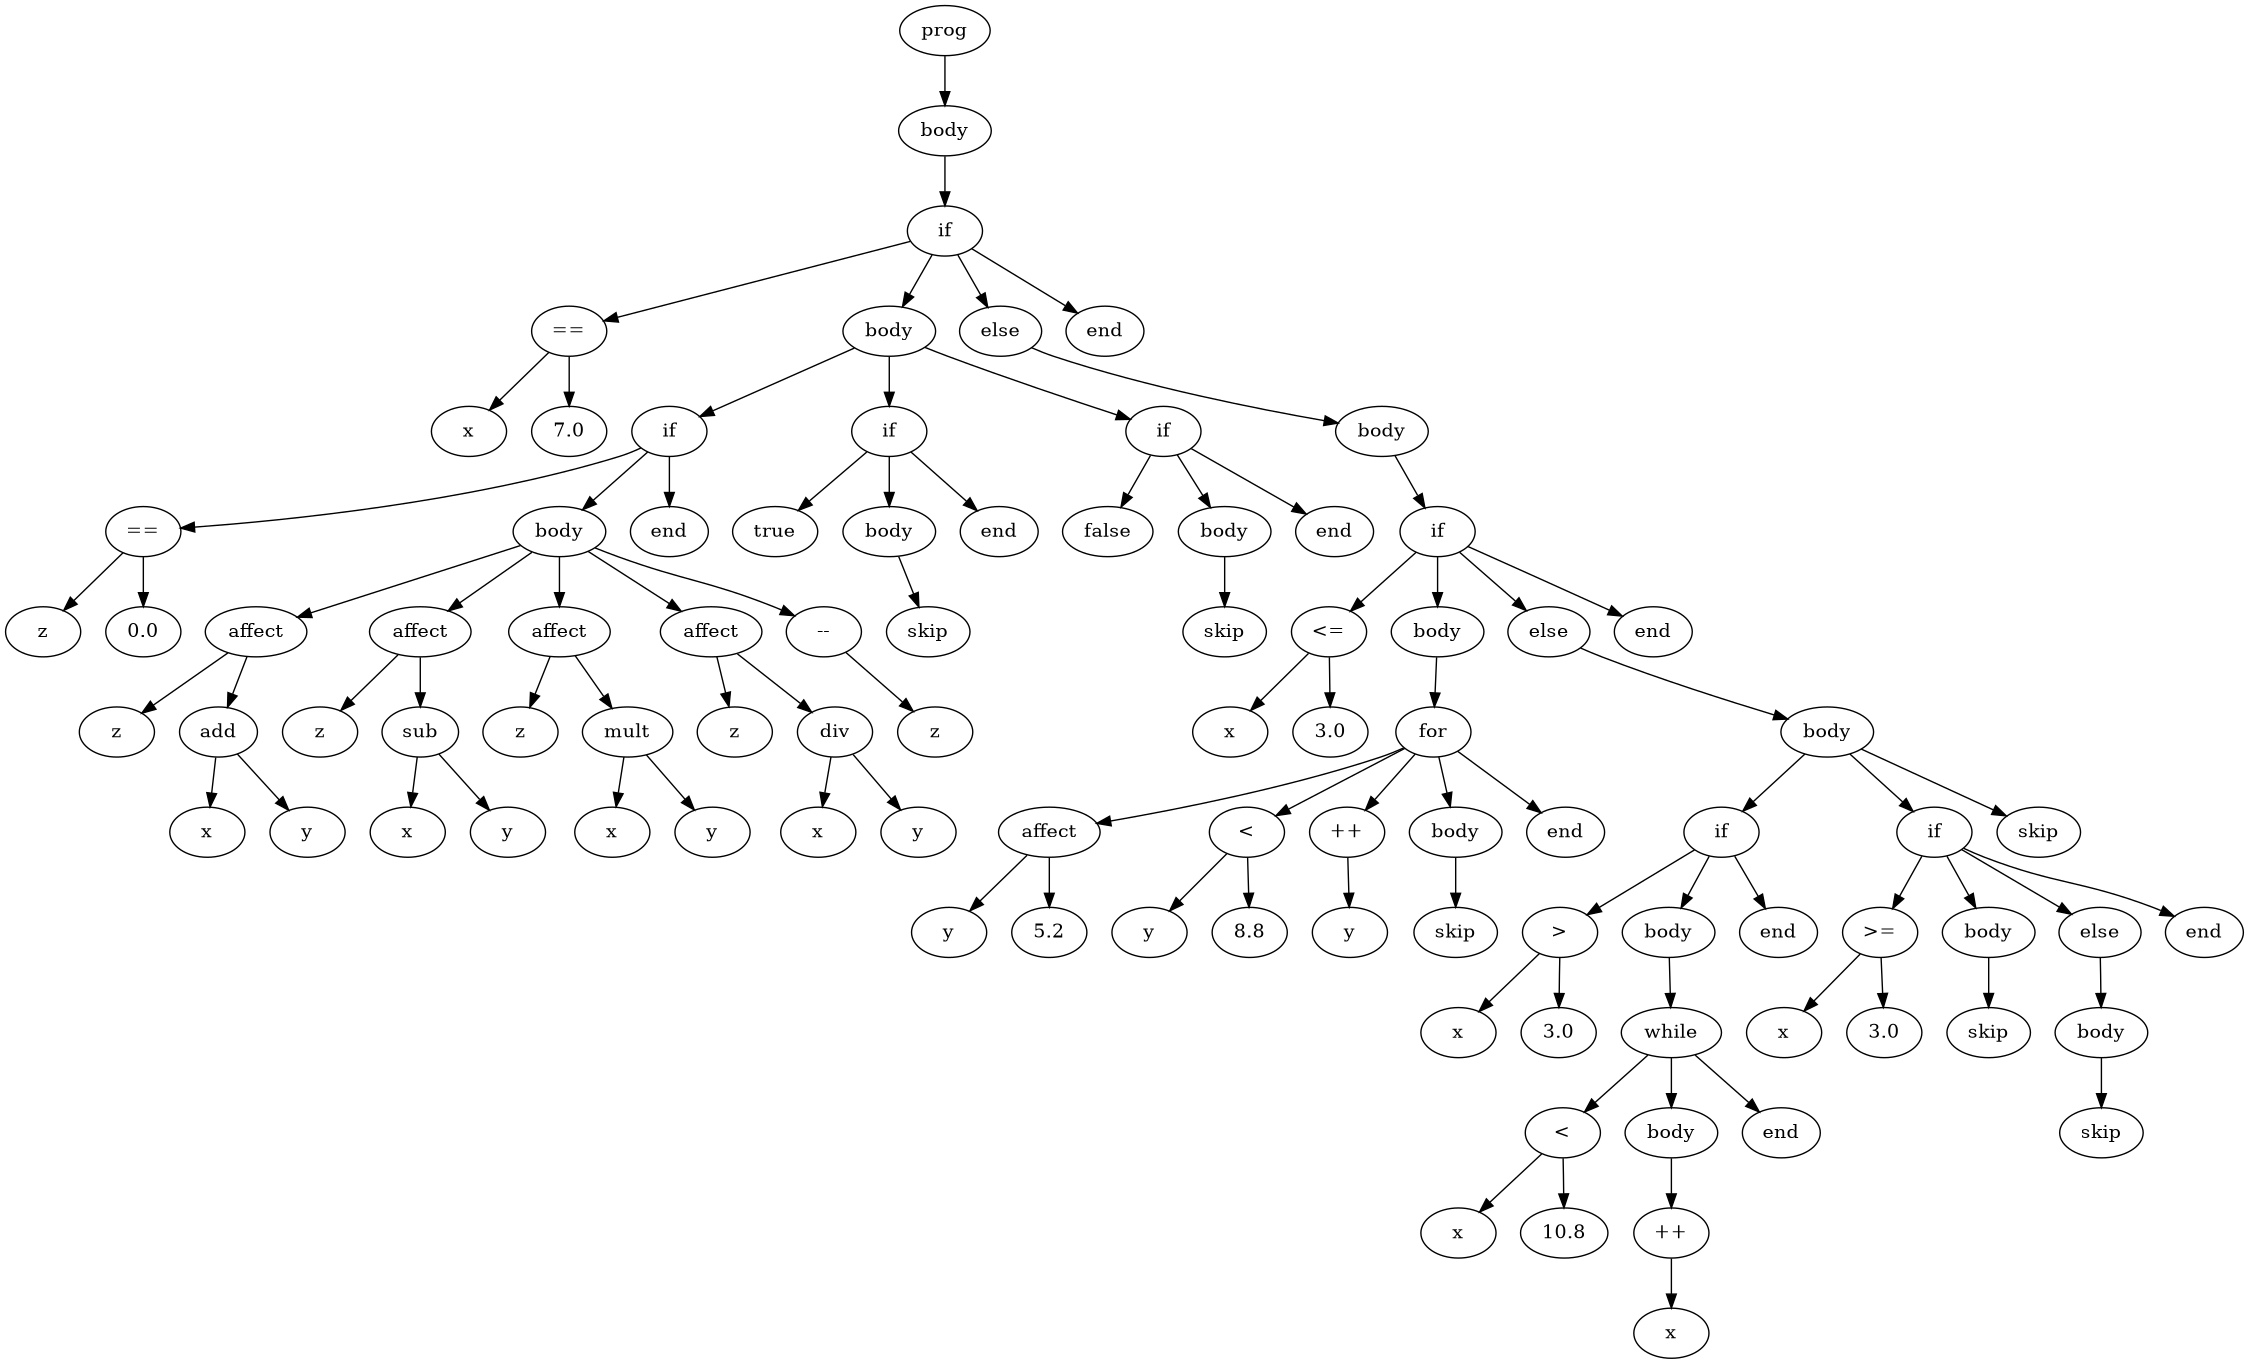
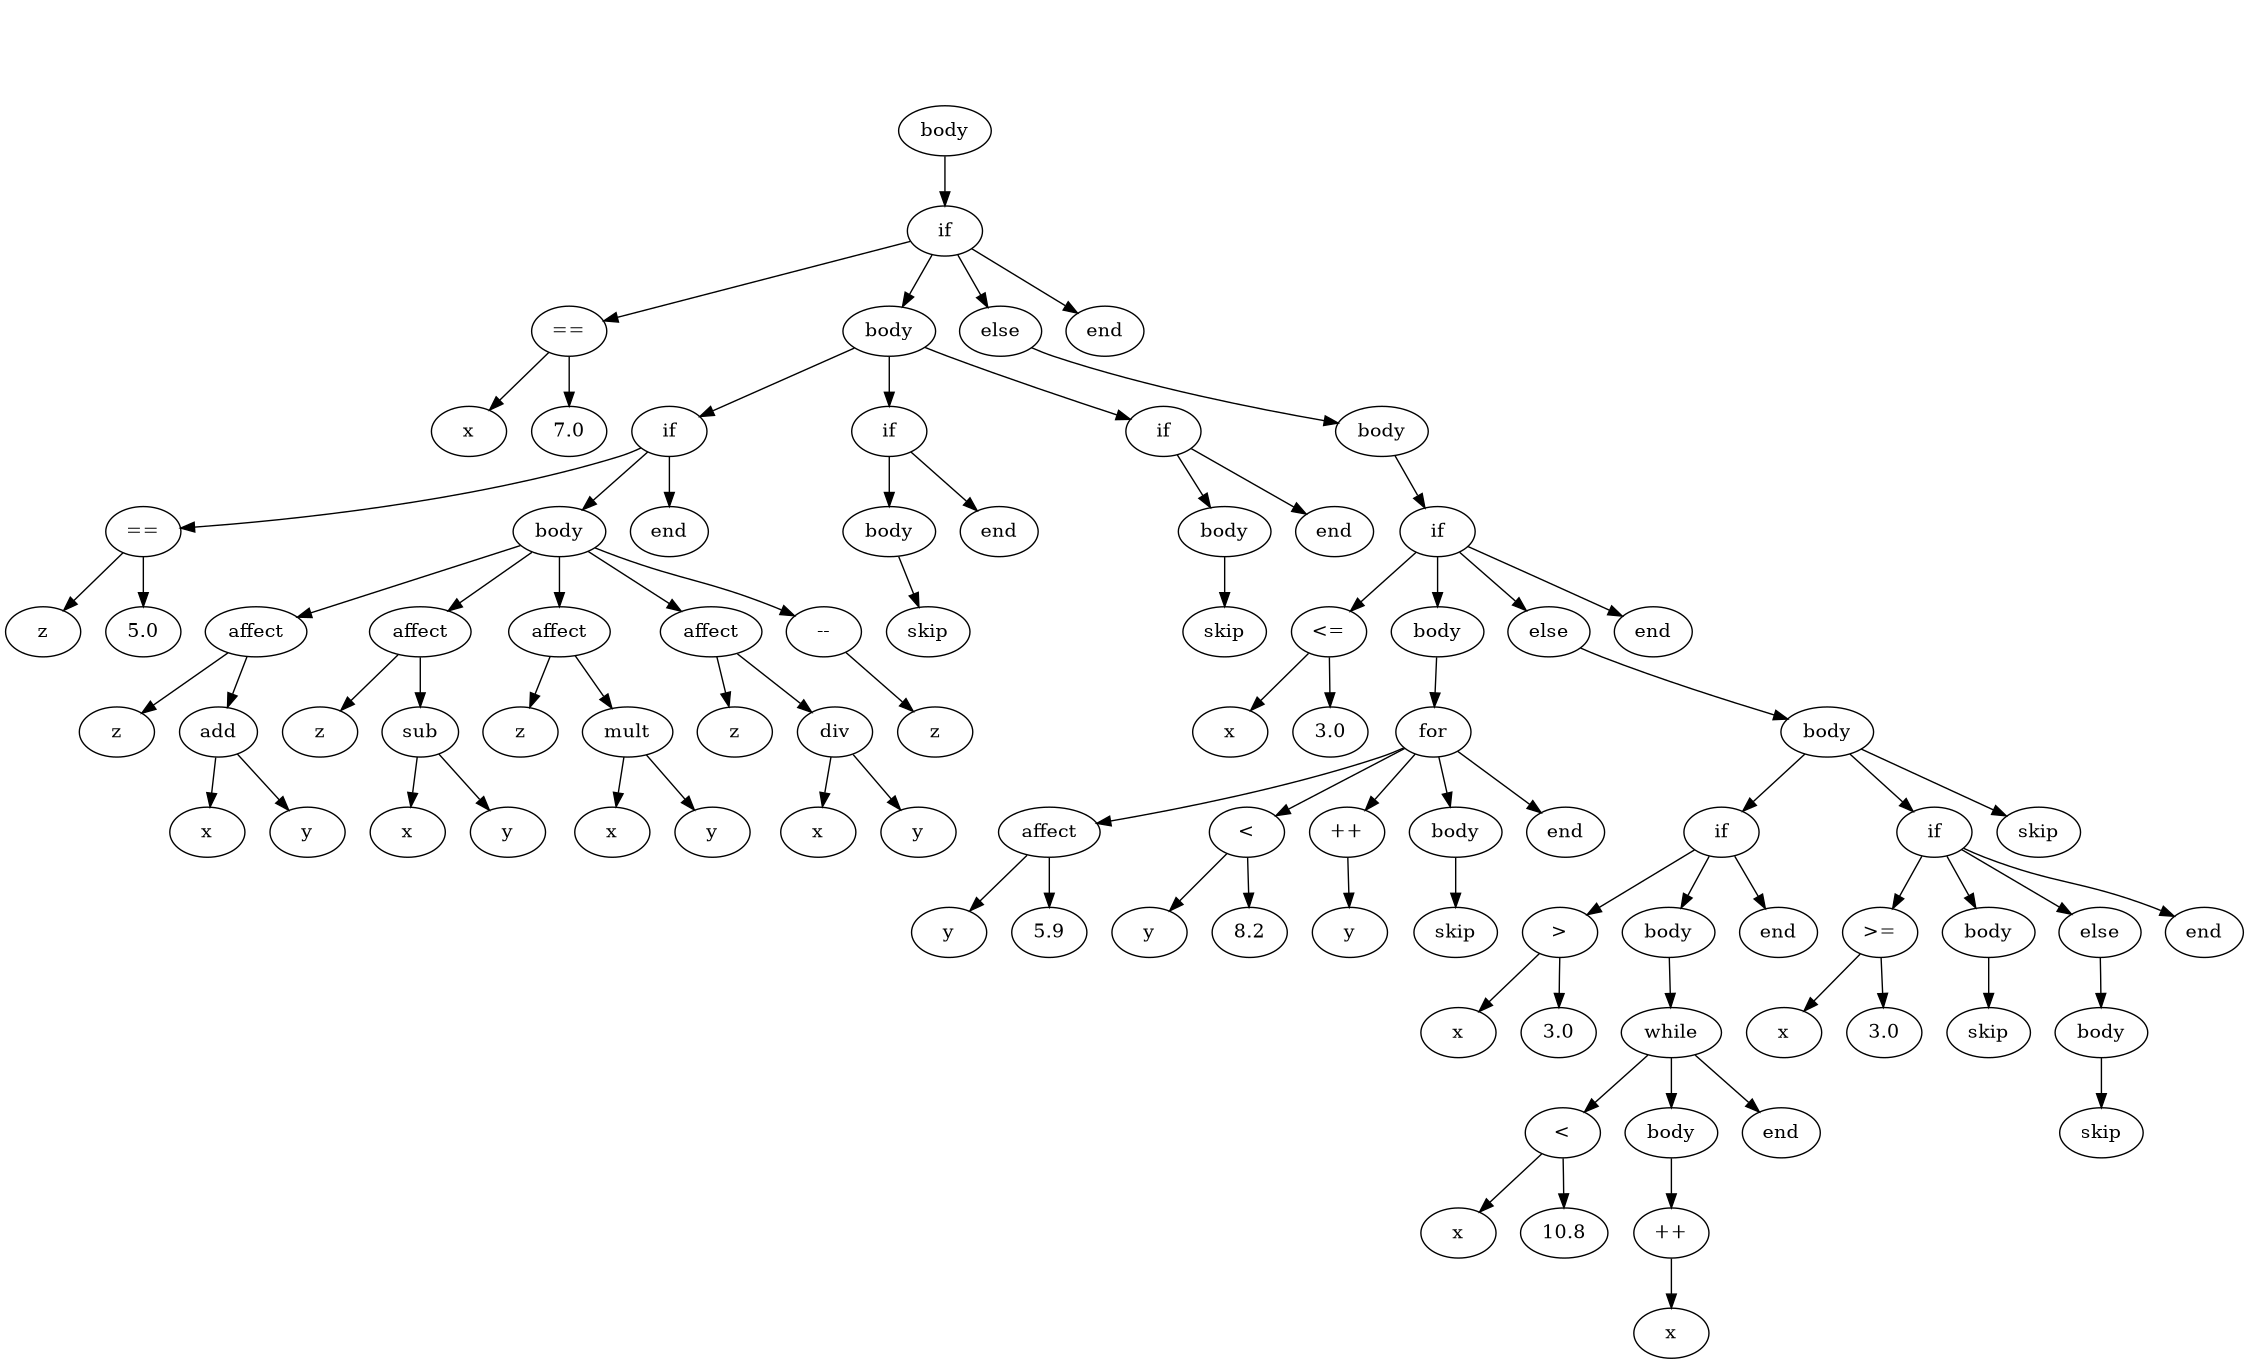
node "prog": removed
node "true": removed
node "false": removed
node "0.0": label "0.0" -> "5.0"
node "5.2": label "5.2" -> "5.9"
node "8.8": label "8.8" -> "8.2"
